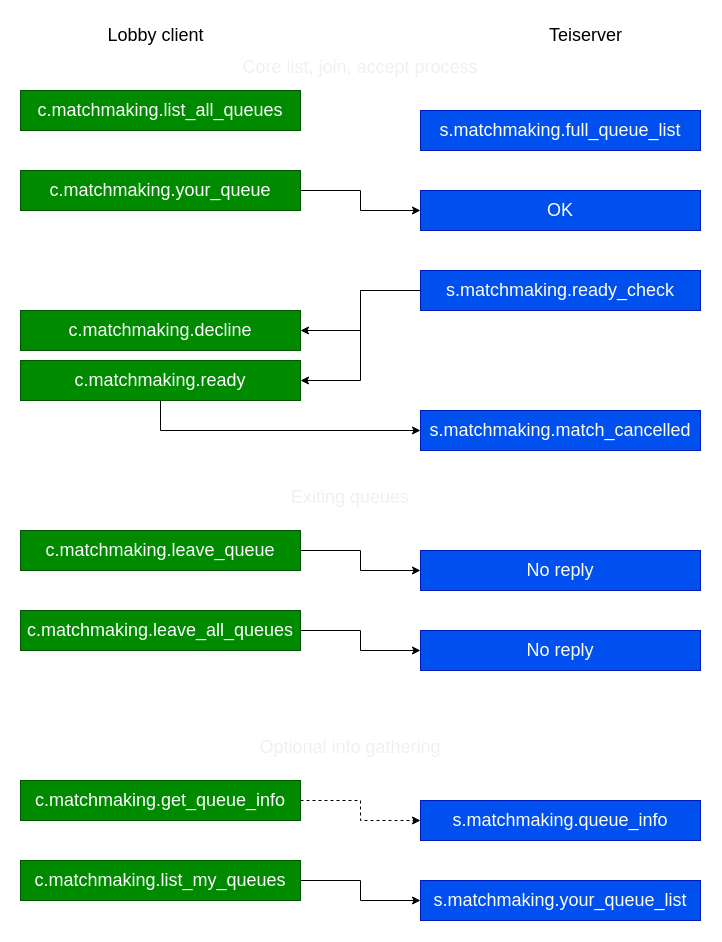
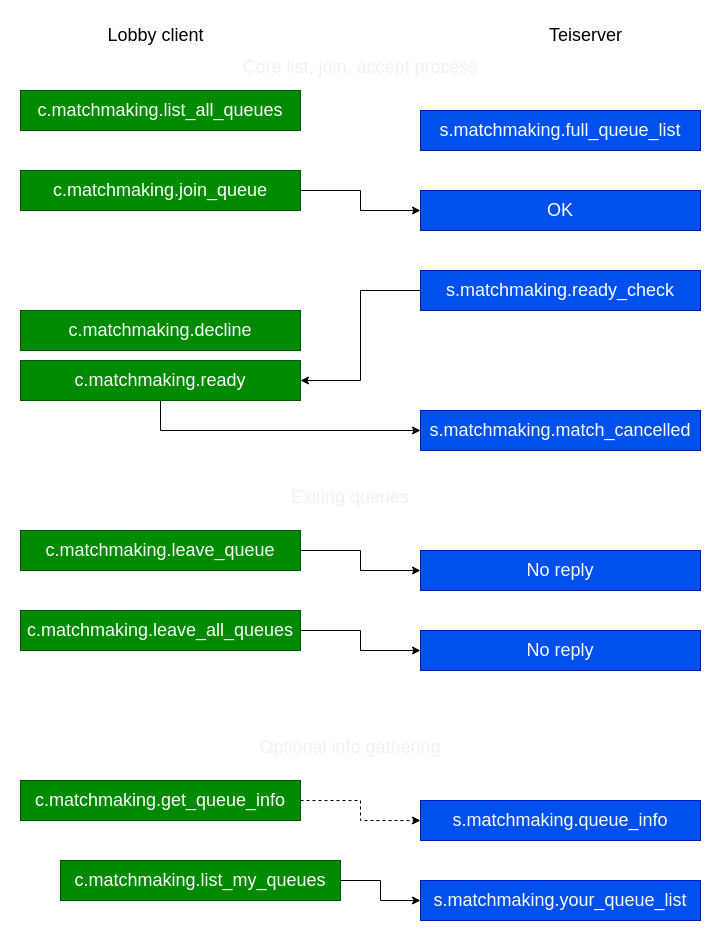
node "c.matchmaking.your_queue": label "c.matchmaking.your_queue" -> "c.matchmaking.join_queue"
edge "s.matchmaking.ready_check" -> "c.matchmaking.decline": removed
node "c.matchmaking.list_my_queues": moved (161, 881) -> (201, 881)
